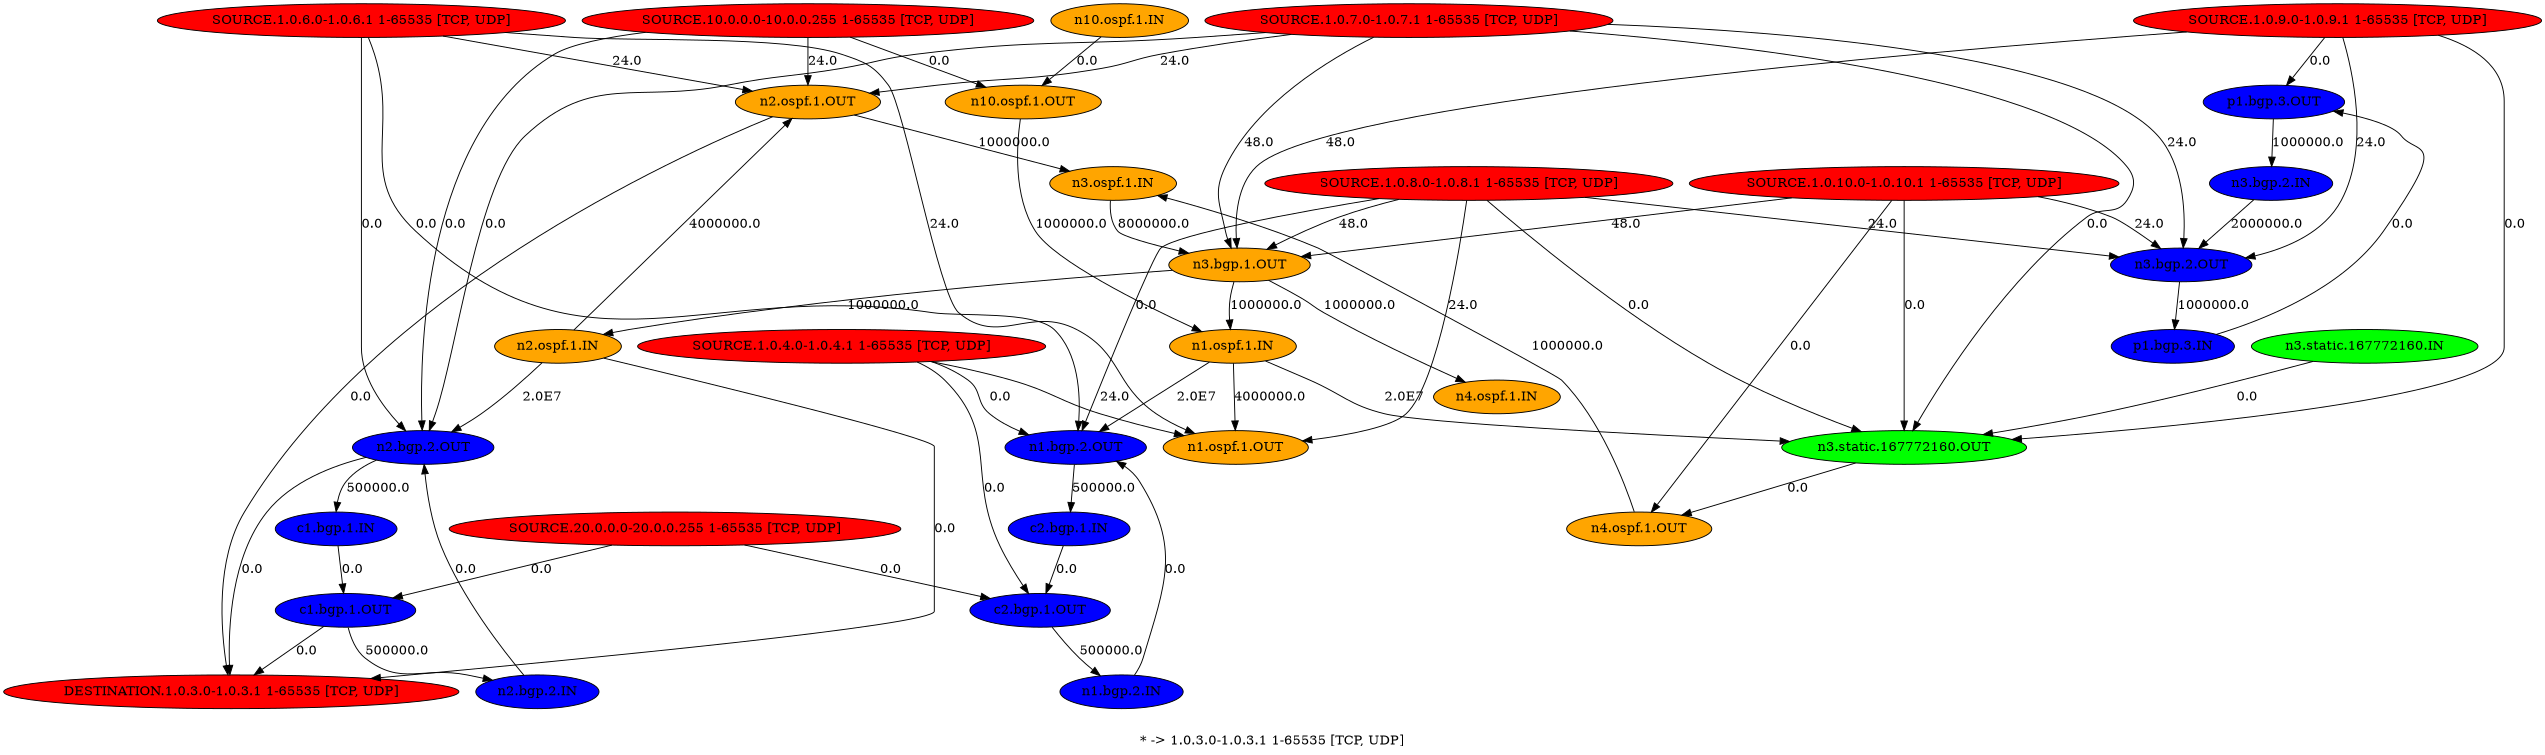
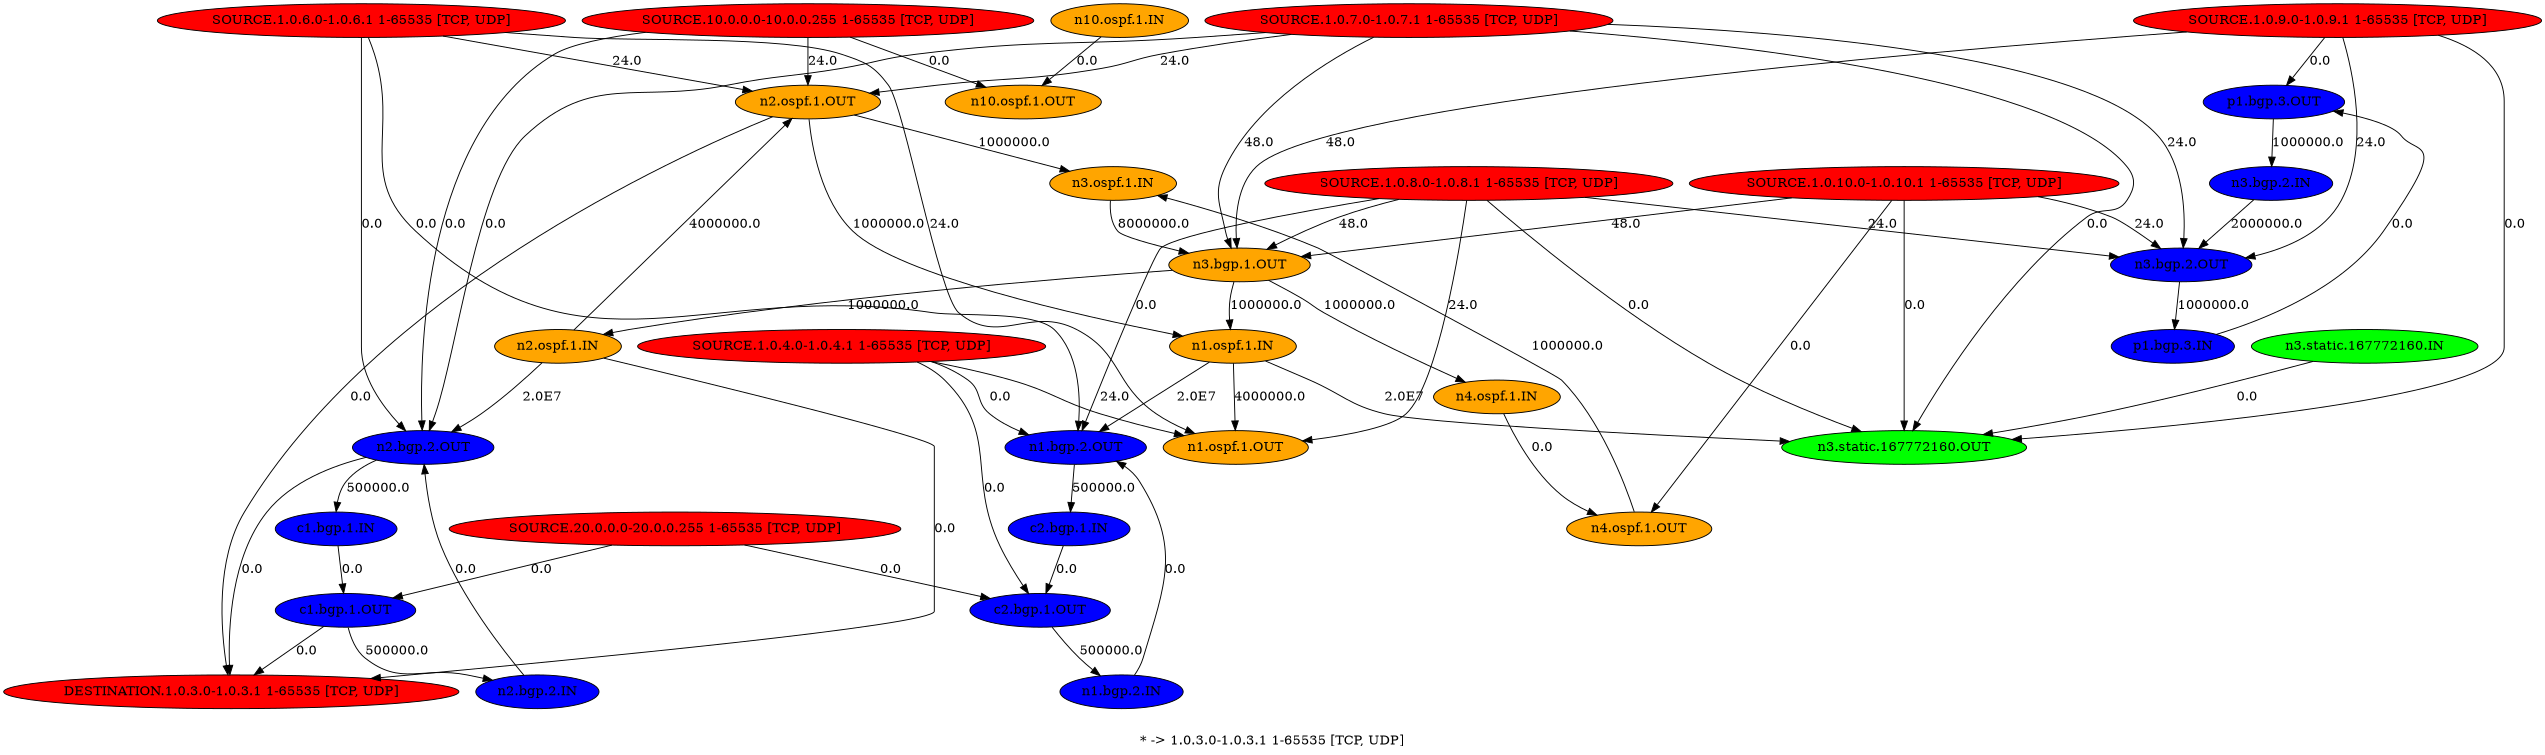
edge "n10.ospf.1.OUT" -> "n1.ospf.1.IN": now "n2.ospf.1.OUT" -> "n1.ospf.1.IN"
edge "n3.static.167772160.OUT" -> "n4.ospf.1.OUT": now "n4.ospf.1.IN" -> "n4.ospf.1.OUT"
